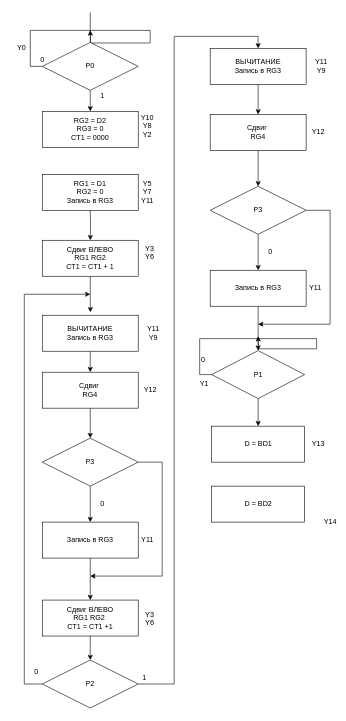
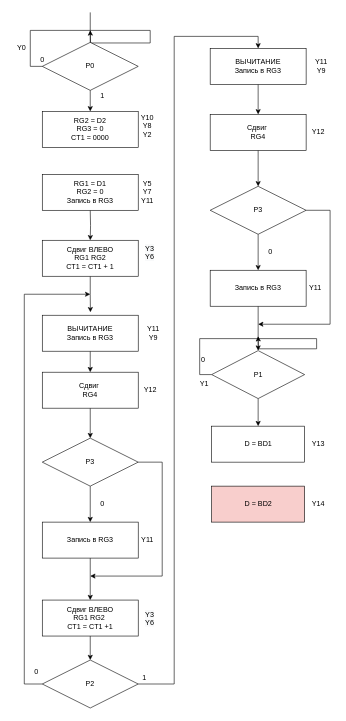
node "D = BD2": fillcolor #ffffff -> #f8cecc
node "Y14": moved (330, 522) -> (318, 504)
